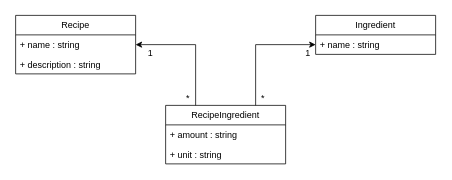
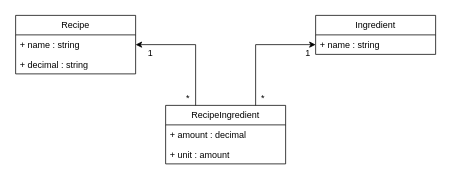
node "+ description : string": label "+ description : string" -> "+ decimal : string"
node "+ amount : string": label "+ amount : string" -> "+ amount : decimal"
node "+ unit : string": label "+ unit : string" -> "+ unit : amount"
